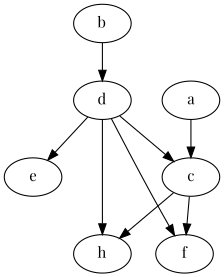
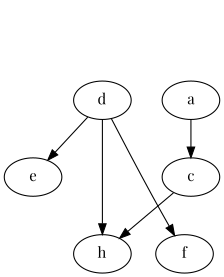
node "b": removed
edge "d" -> "c": removed
edge "c" -> "f": removed
